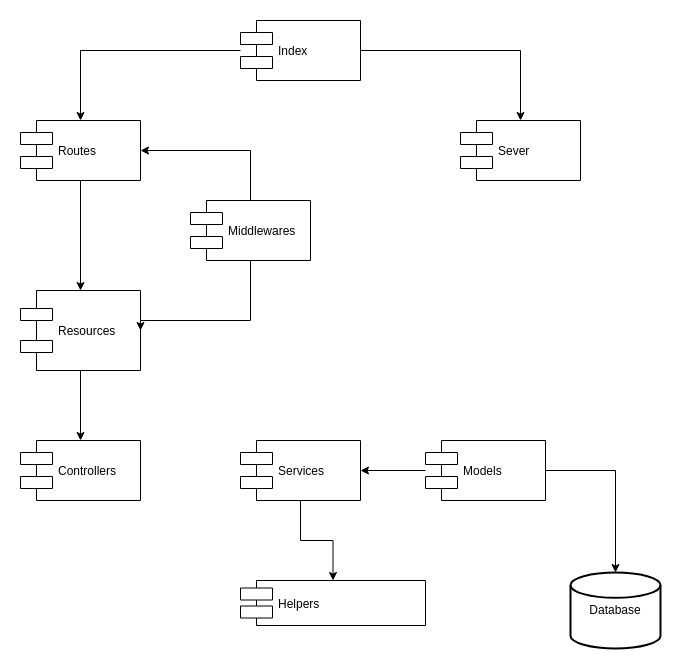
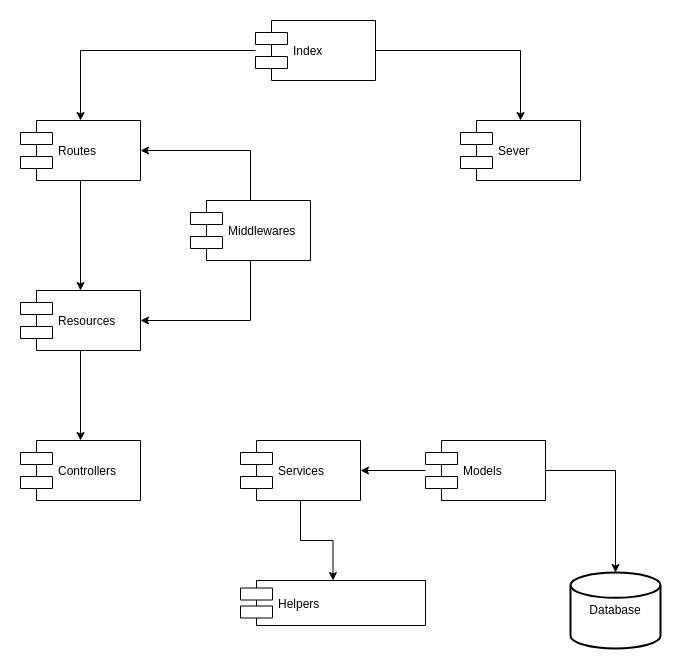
node "Index": moved (301, 51) -> (316, 51)
node "Resources": size 120x80 -> 120x60
